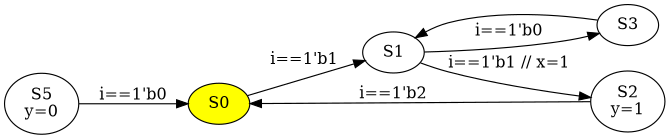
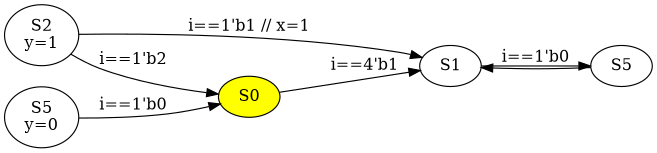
node "S3": label "S3" -> "S5"
edge "S0" -> "S1": label "i==1'b1" -> "i==4'b1"
edge "S1" -> "S2 y=1": reversed
